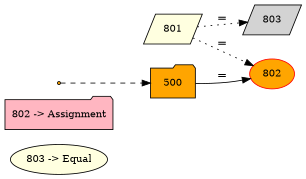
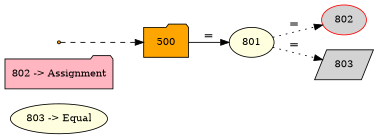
node "801": shape parallelogram -> ellipse
node "802": fillcolor orange -> lightgrey
edge "500" -> "802": now "500" -> "801"
